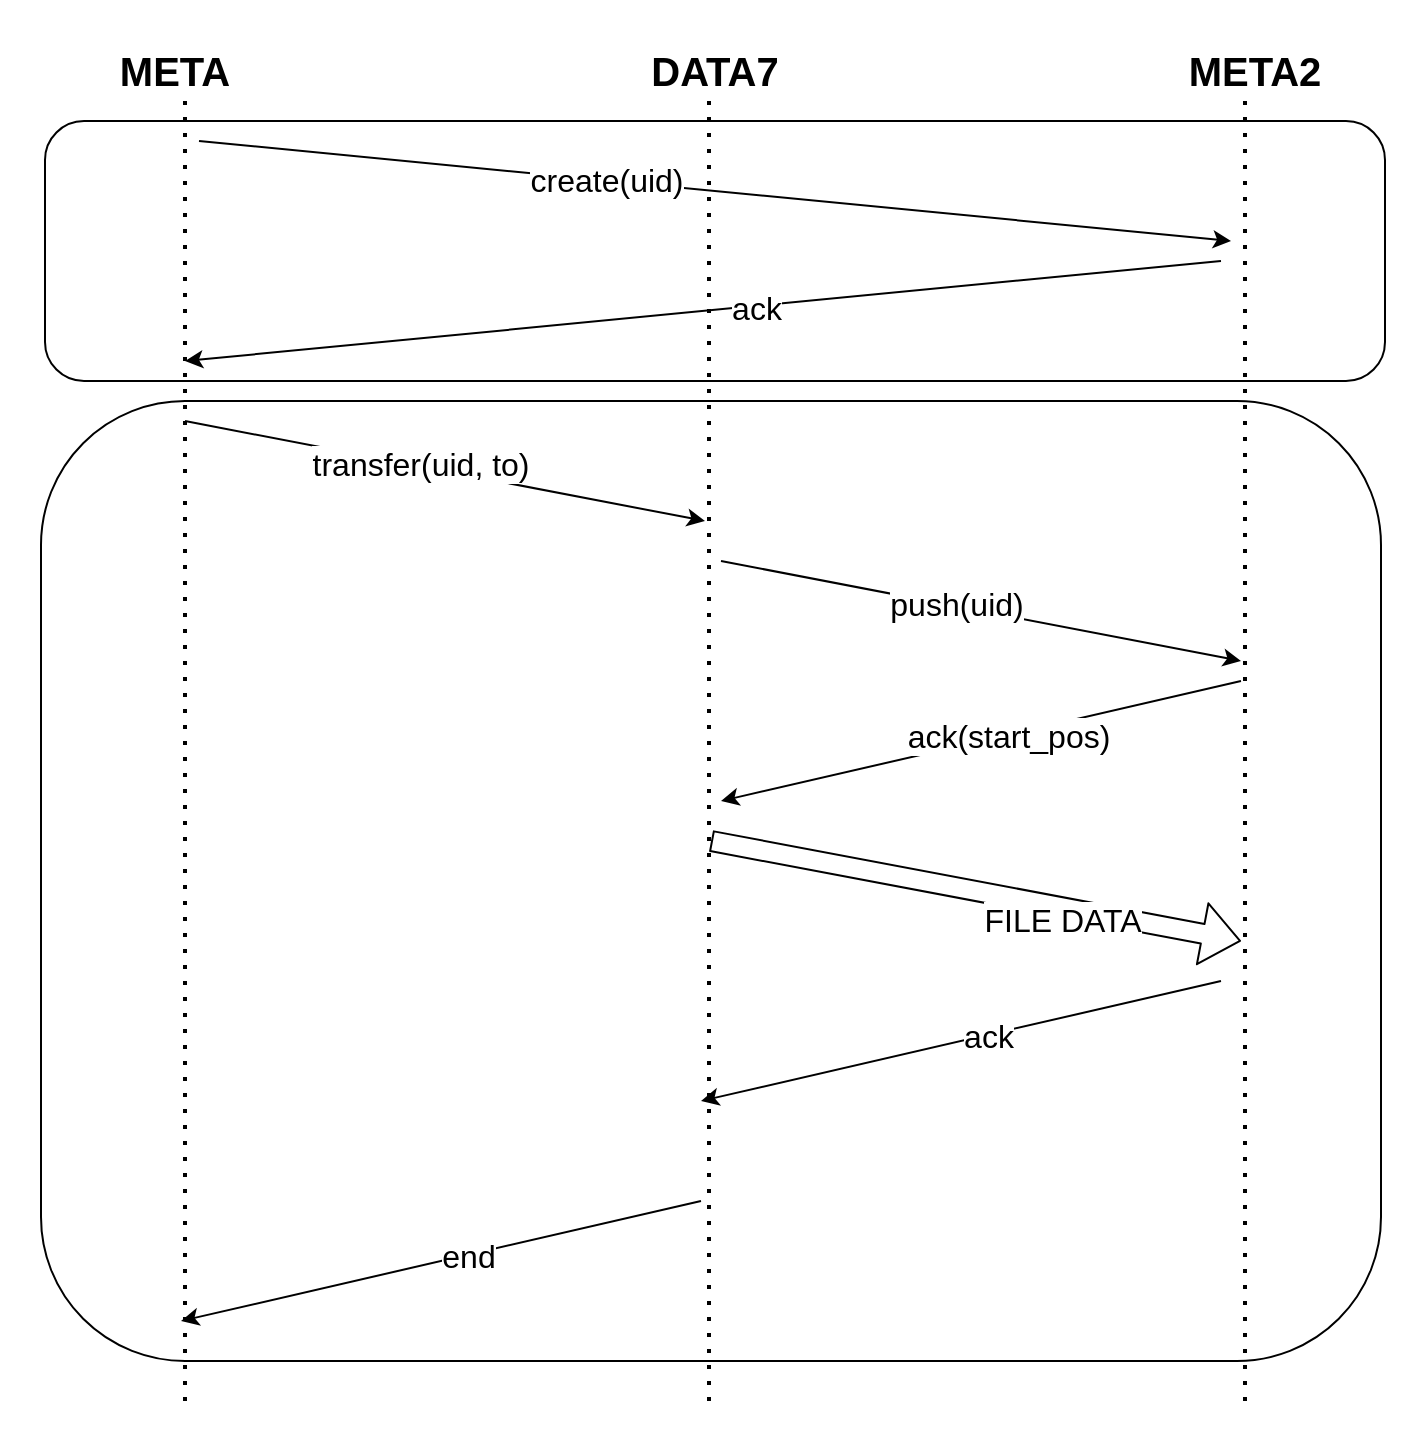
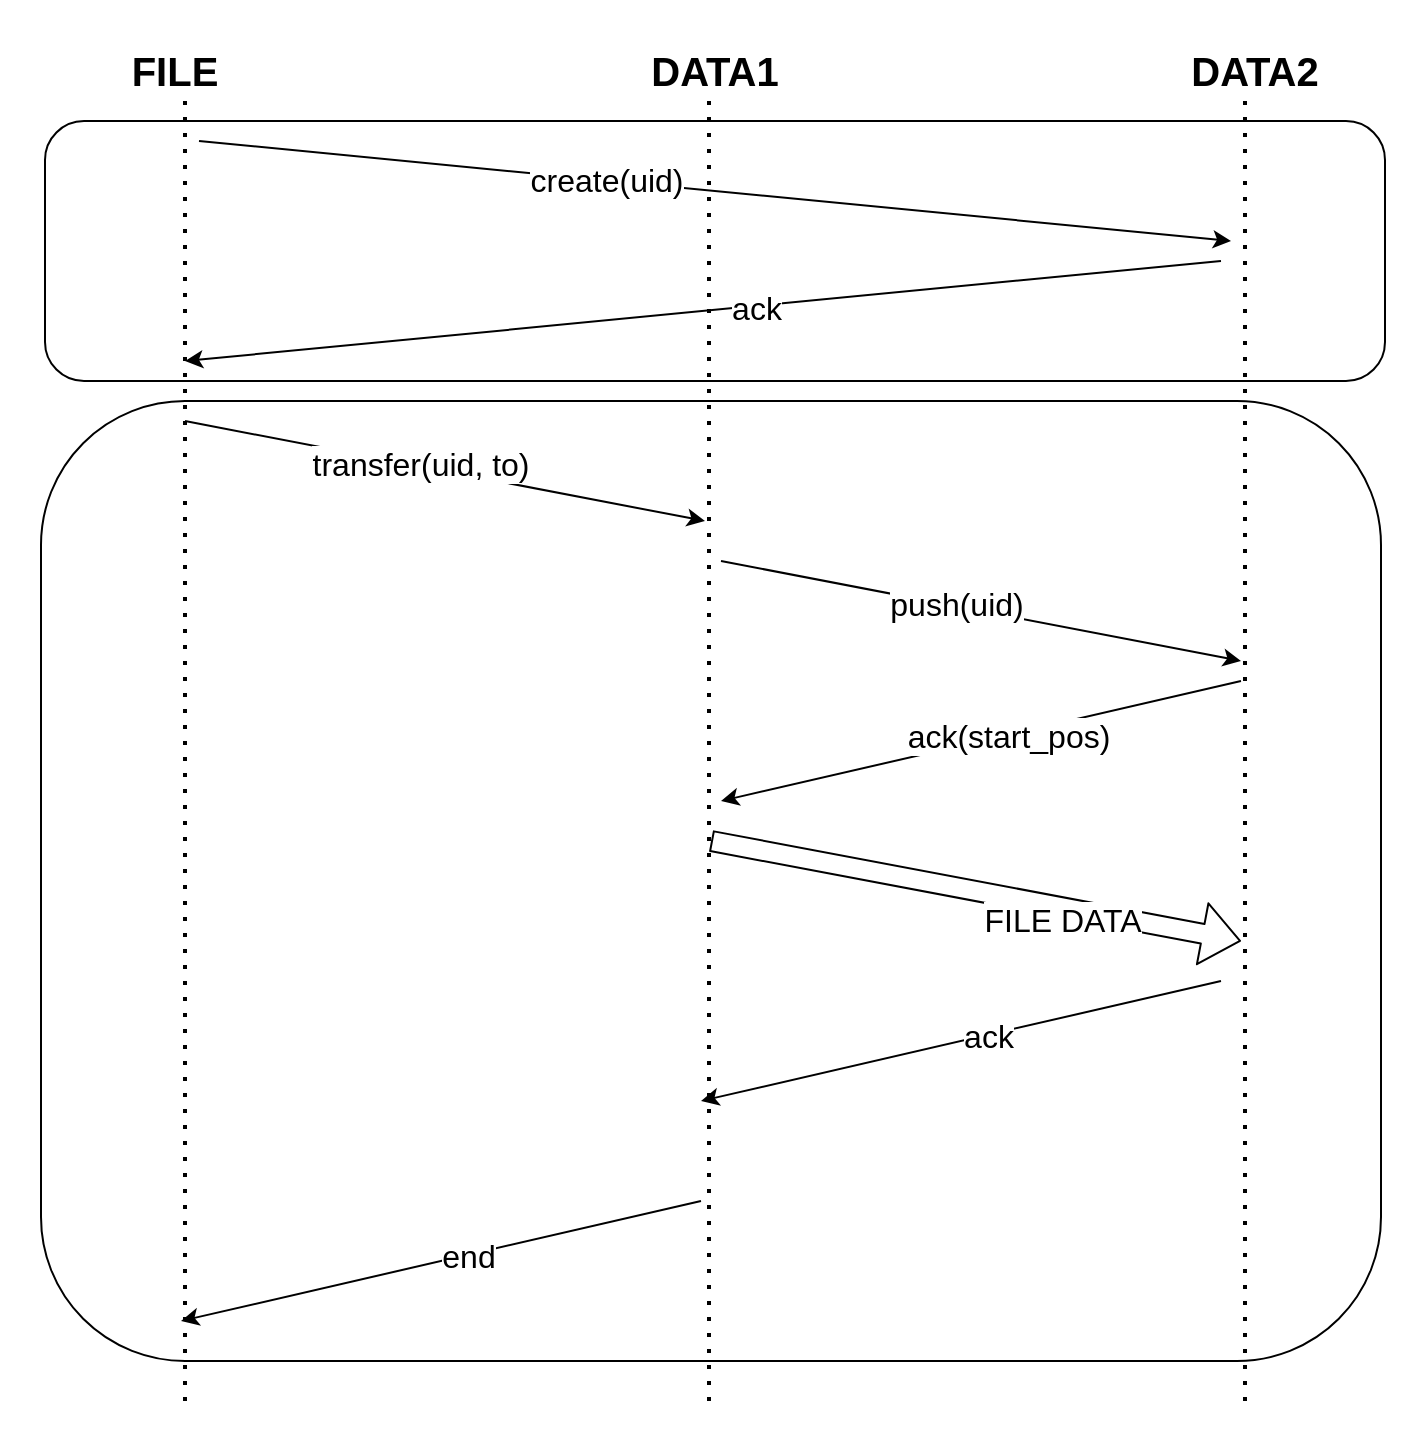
node "META": label "META" -> "FILE"
node "DATA7": label "DATA7" -> "DATA1"
node "META2": label "META2" -> "DATA2"
